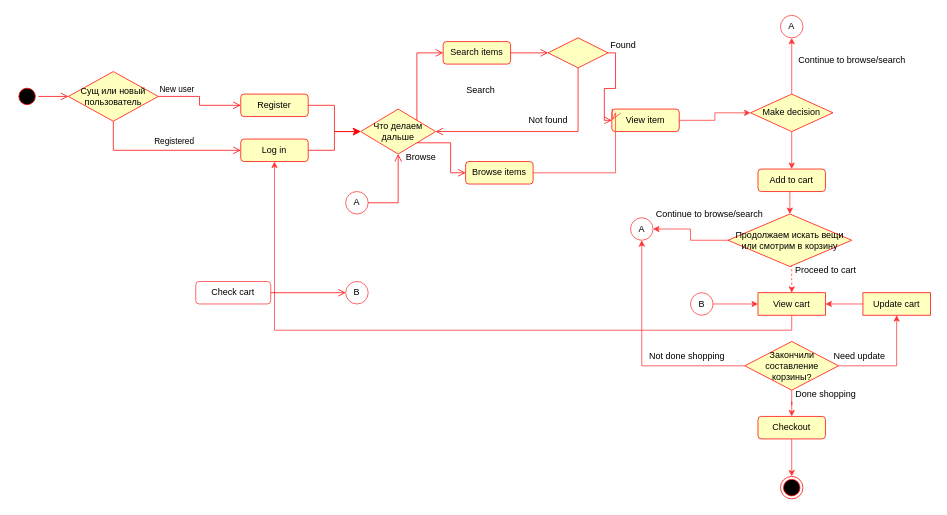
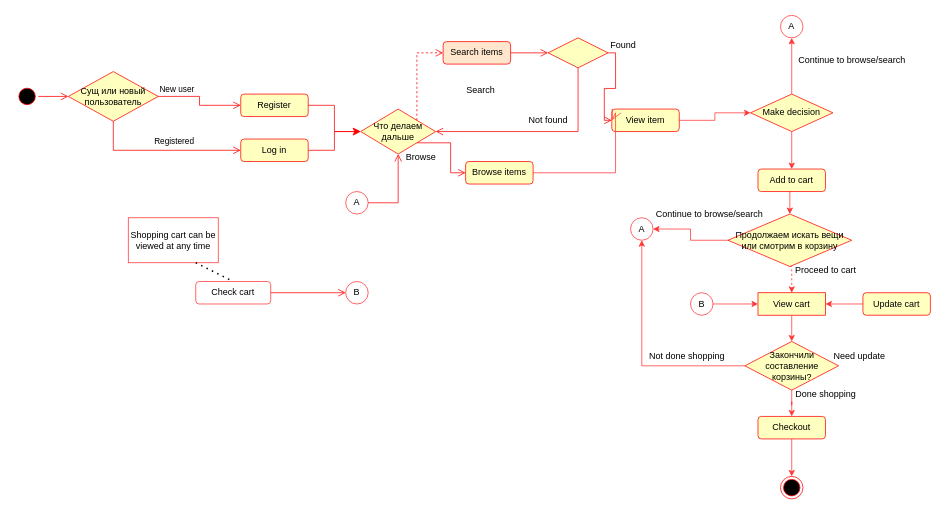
node "Search items": fillcolor #ffffc0 -> #ffe6cc
edge "Что делаем дальше" -> "Search items": style solid -> dashed
node "Shopping cart can be viewed at any time": added
edge "Shopping cart can be viewed at any time" -- "Check cart": added
node "Update cart": shape rectangle -> rounded rectangle
edge "View cart" -> "Log in": now "View cart" -> "Закончили составление корзины?"
edge "Закончили составление корзины?" -> "Update cart": removed
